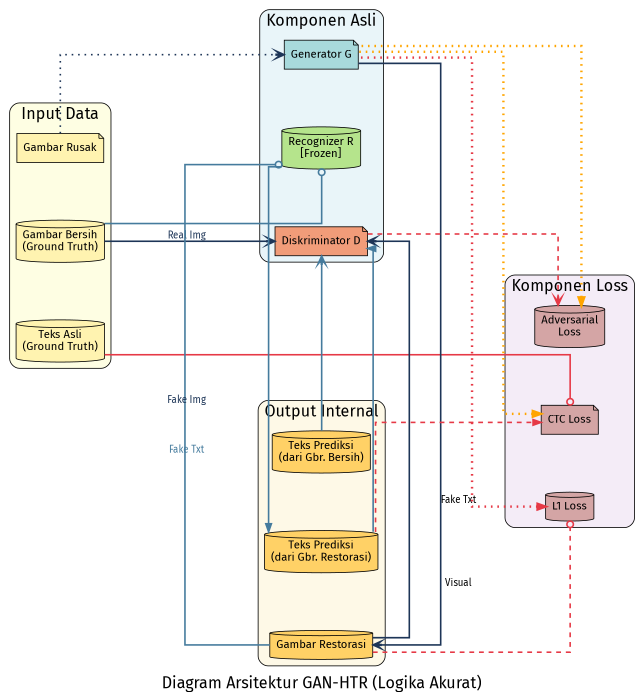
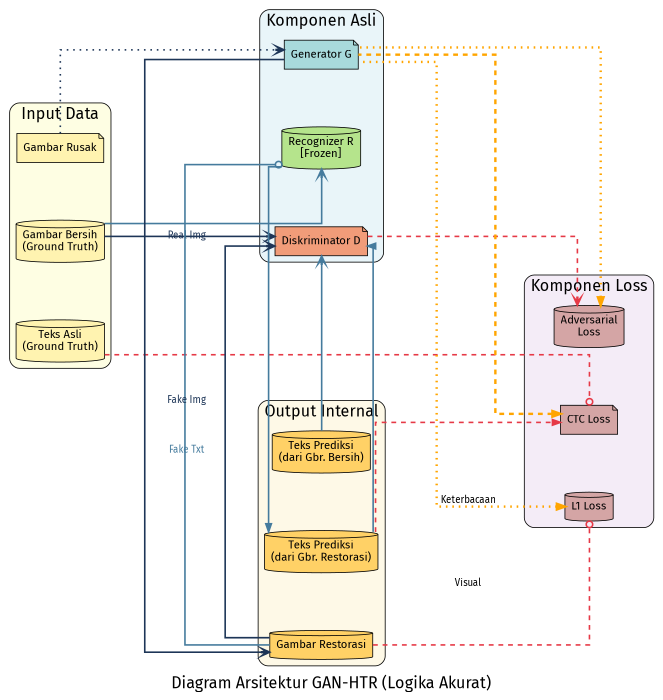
edge "Generator G" -> "CTC Loss": style dotted -> dashed
edge "Gambar Bersih (Ground Truth)" -> "Recognizer R [Frozen]": arrowhead odot -> vee
edge "Generator G" -> "L1 Loss": color #e63946 -> orange
edge "Teks Asli (Ground Truth)" -> "CTC Loss": style bold -> dashed
edge "Teks Prediksi (dari Gbr. Restorasi)" -> "CTC Loss": label "  Fake Txt" -> "  Keterbacaan"
